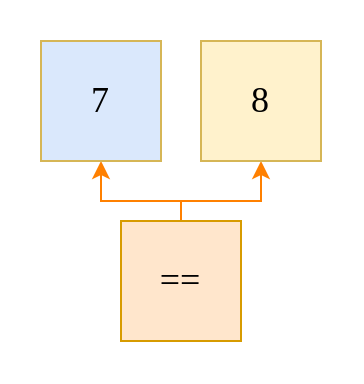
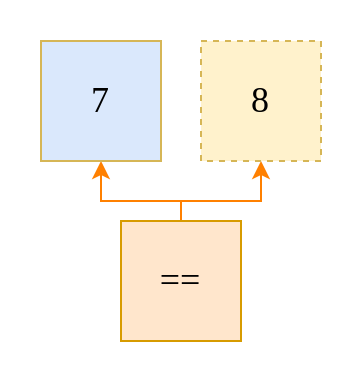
node "8": style solid -> dashed
